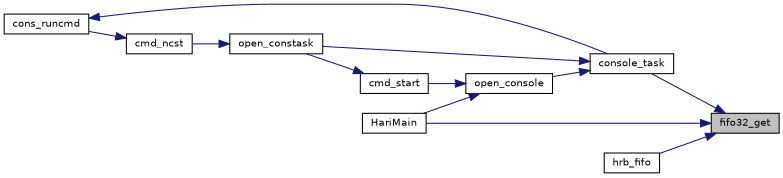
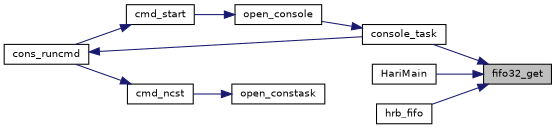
edge "open_constask" -> "console_task": removed
edge "open_constask" -> "cmd_start": now "cons_runcmd" -> "cmd_start"
edge "HariMain" -> "open_console": removed
